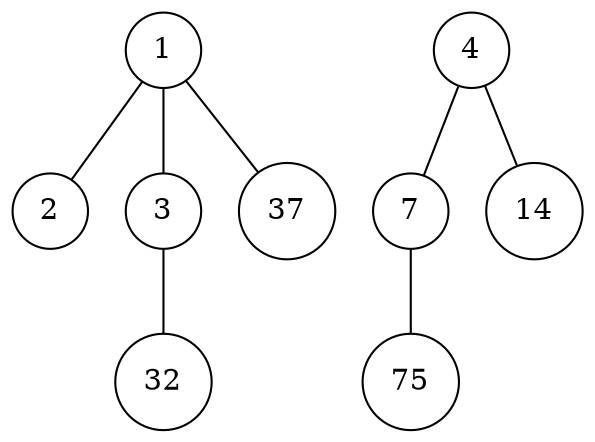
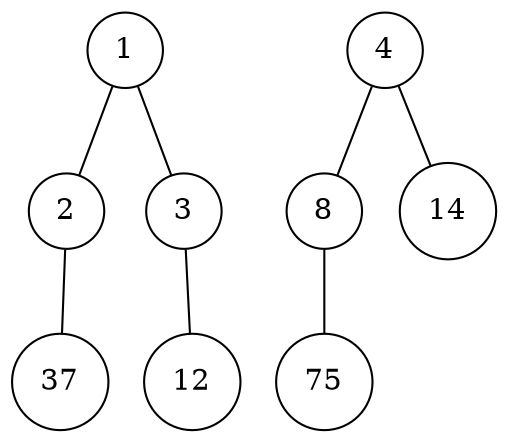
edge "1" -- "37": now "2" -- "37"
node "7": label "7" -> "8"
node "32": label "32" -> "12"
